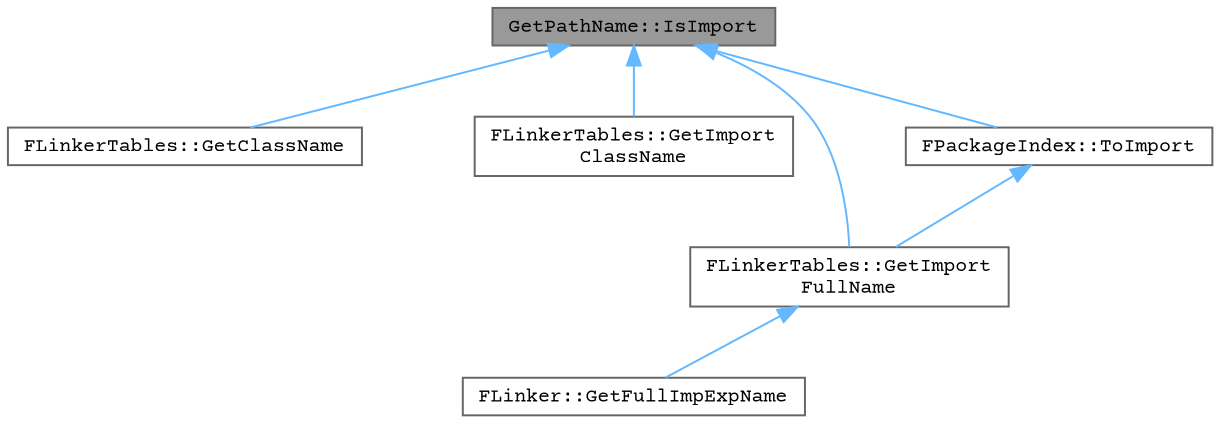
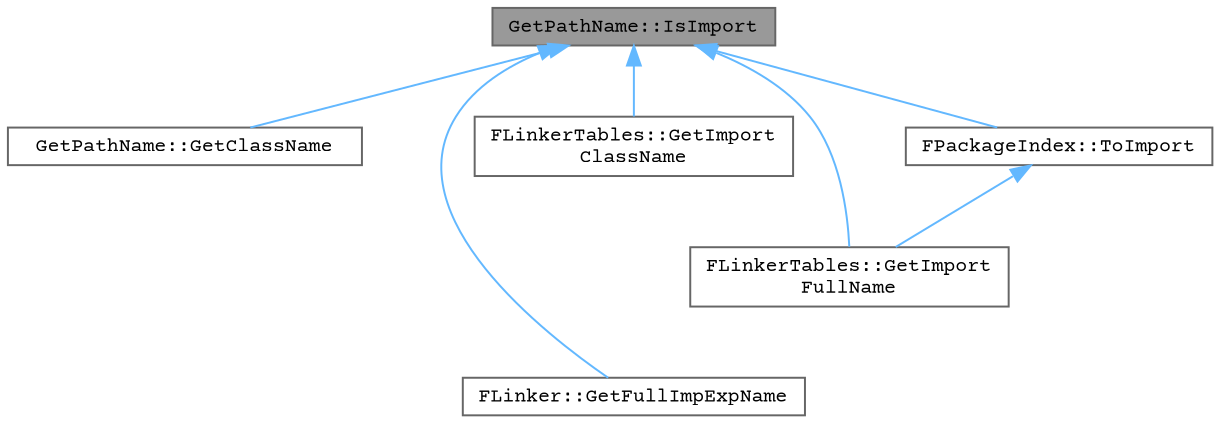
node "FLinkerTables::GetClassName": label "FLinkerTables::GetClassName" -> "GetPathName::GetClassName"
edge "FLinker::GetFullImpExpName" -> "FLinkerTables::GetImport FullName": now "FLinker::GetFullImpExpName" -> "GetPathName::IsImport"
